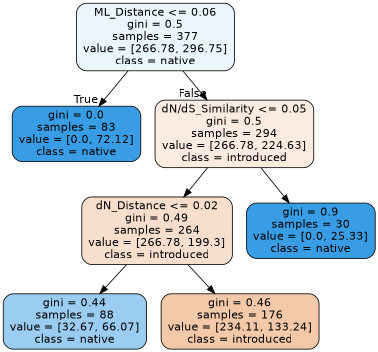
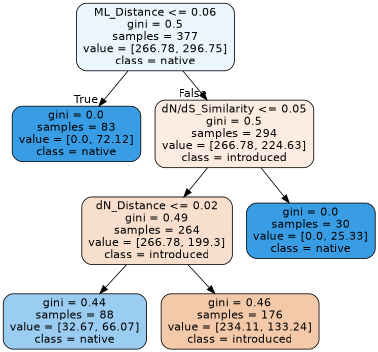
node "gini = 0.9 samples = 30 value = [0.0, 25.33] class = native": label "gini = 0.9 samples = 30 value = [0.0, 25.33] class = native" -> "gini = 0.0 samples = 30 value = [0.0, 25.33] class = native"
